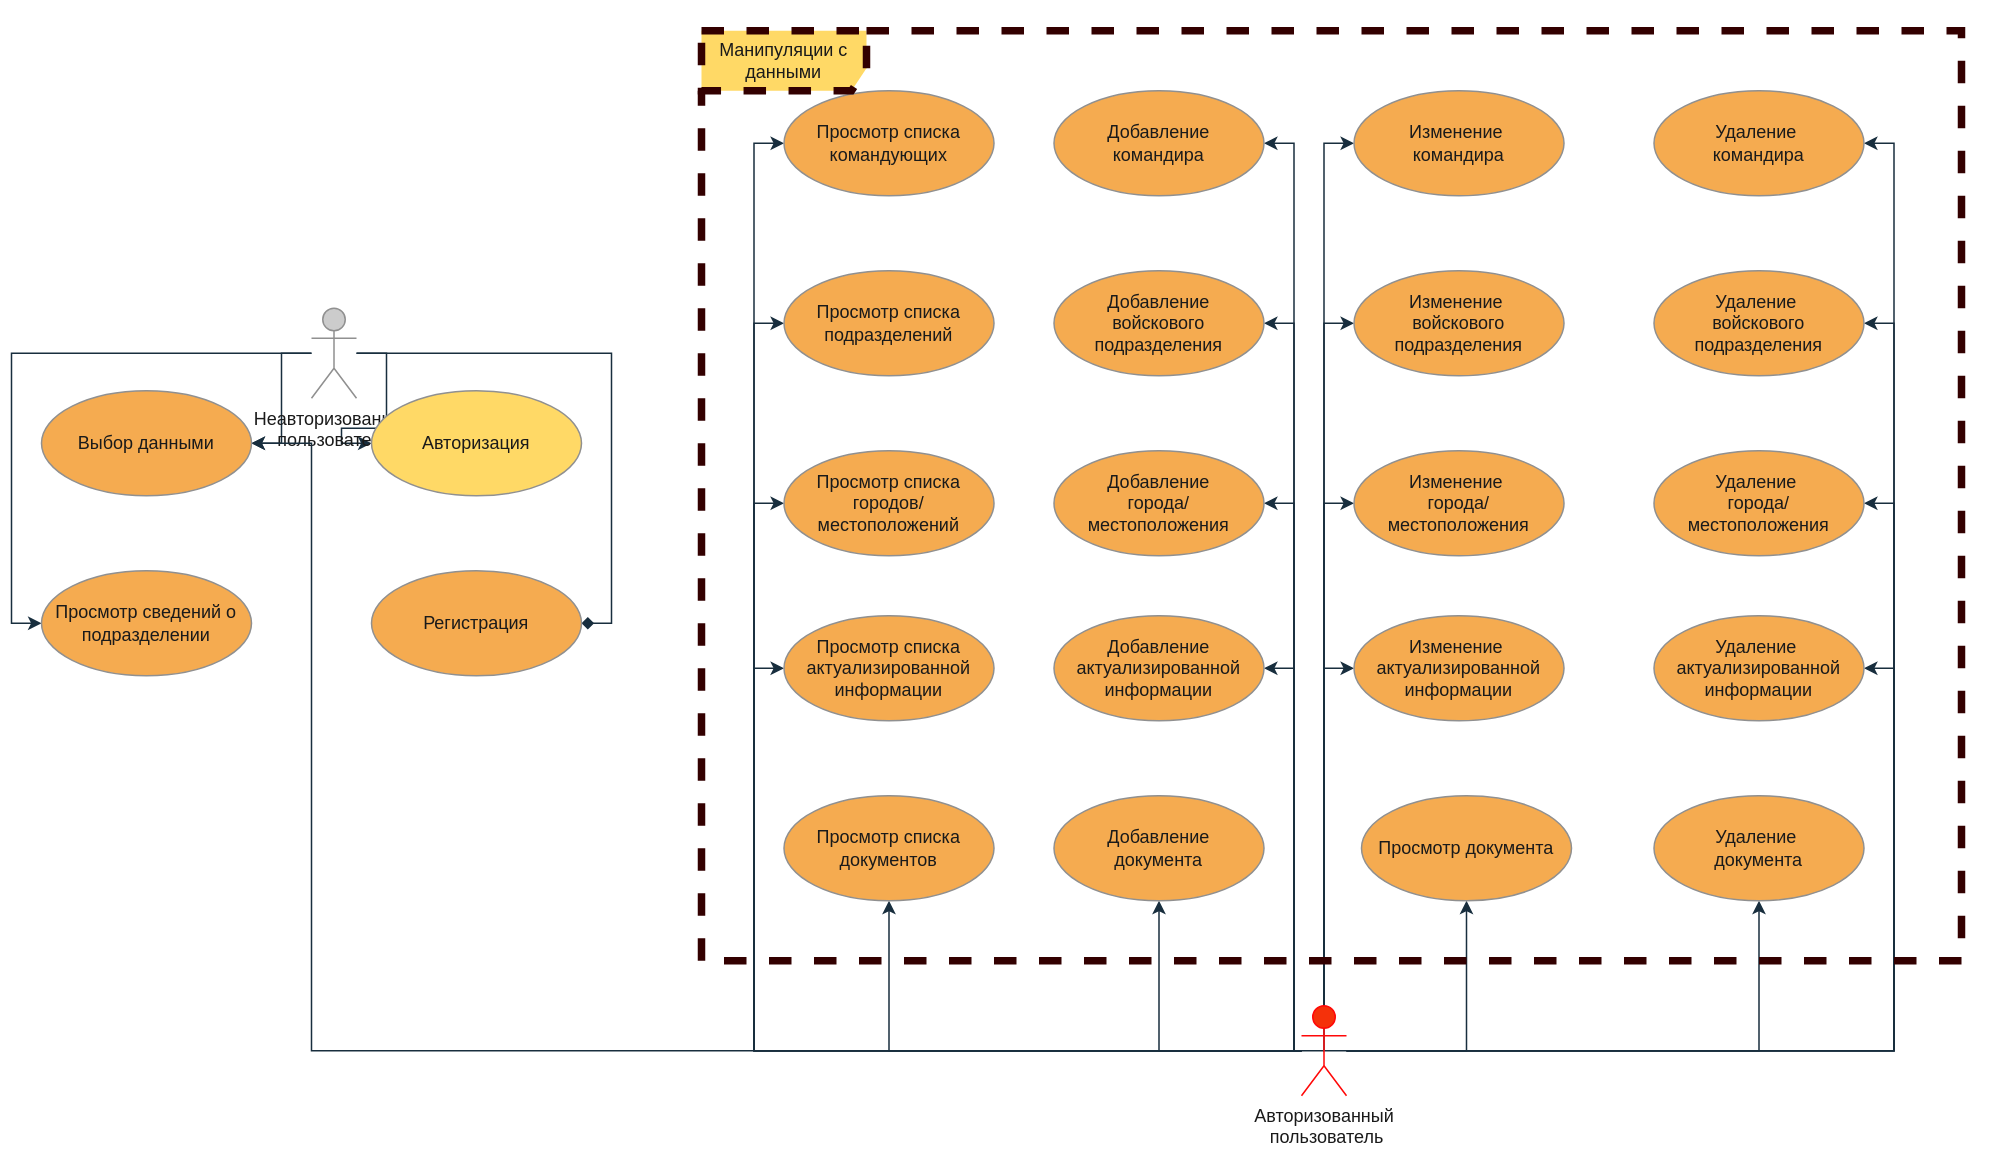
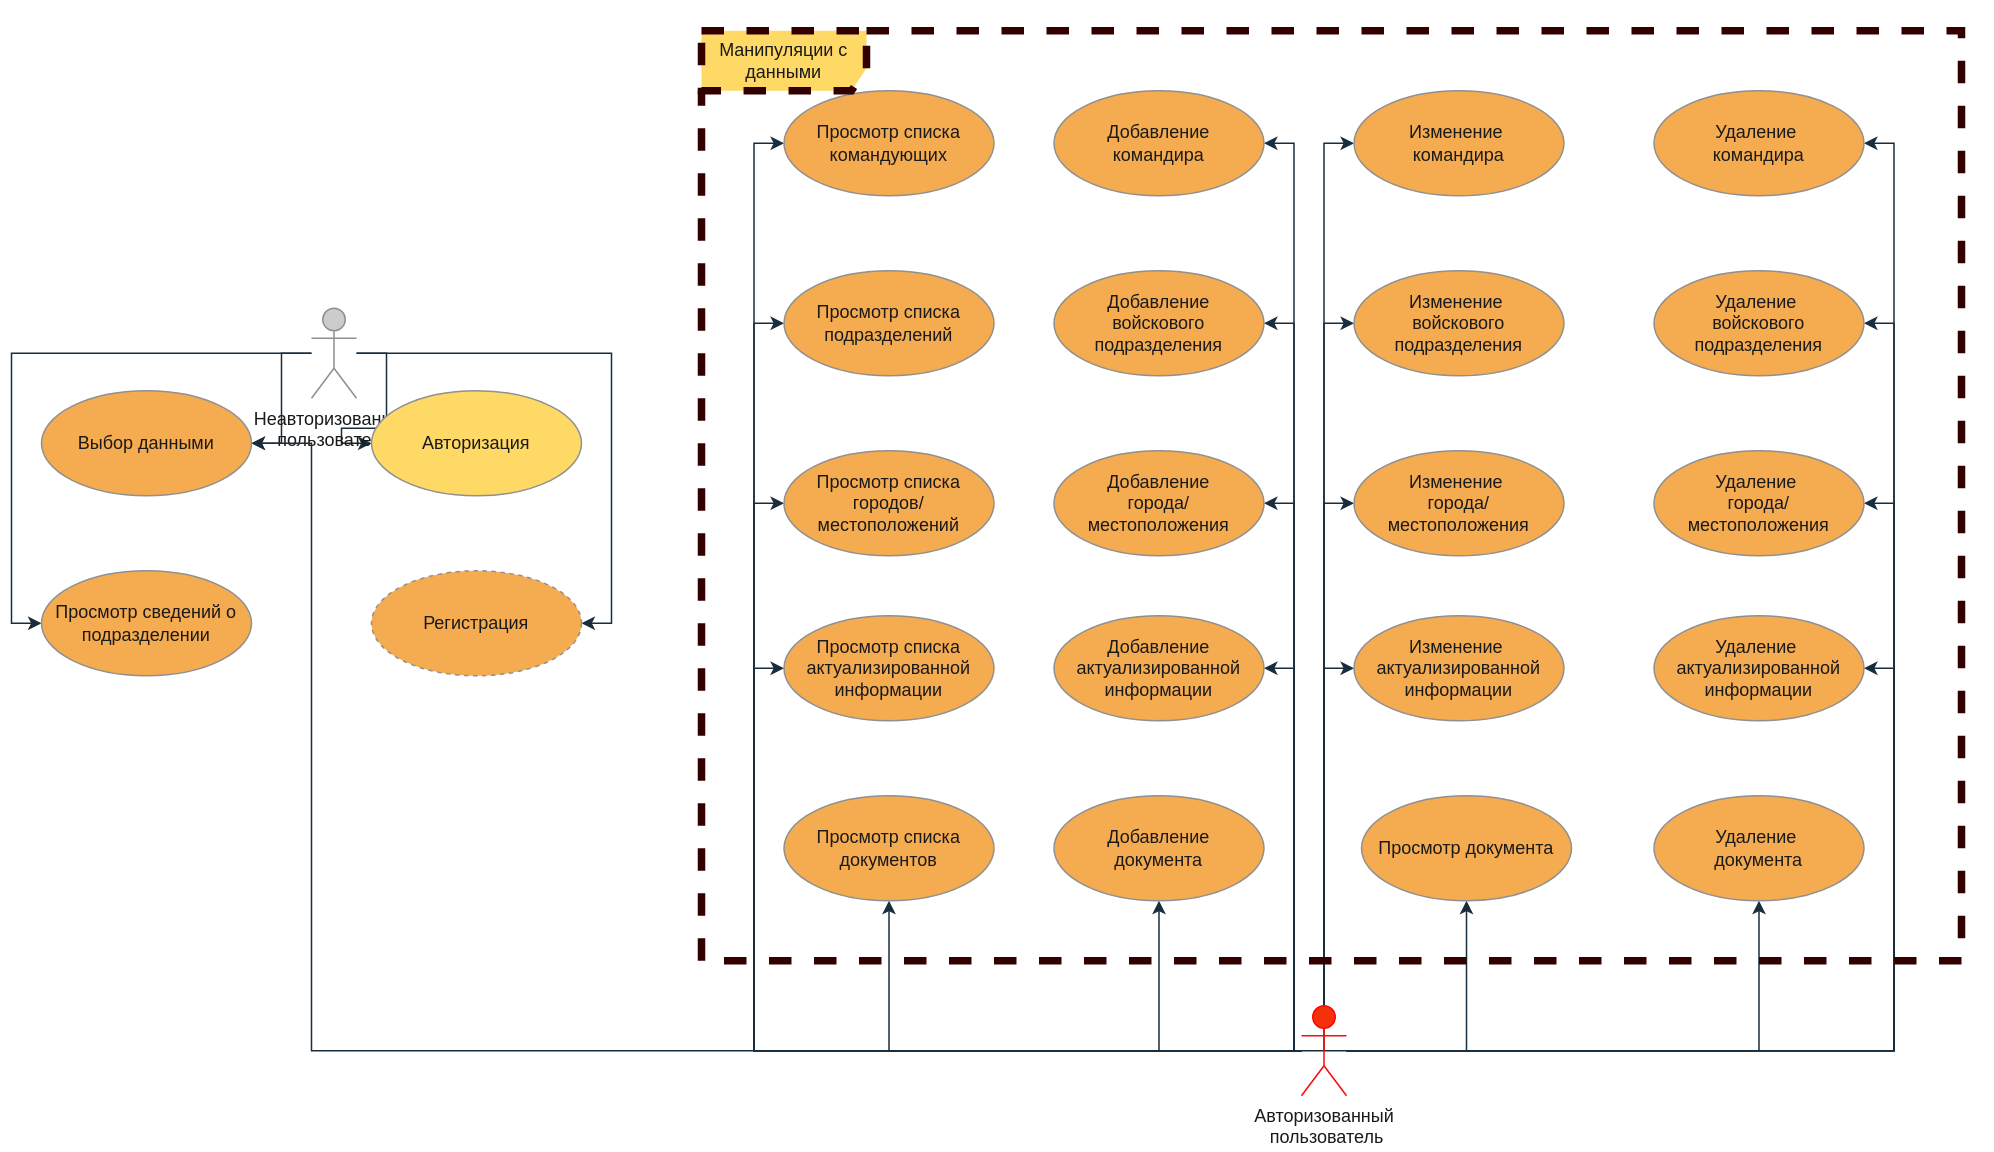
node "Регистрация": style solid -> dashed
edge "Неавторизованный пользователь" -> "Регистрация": arrowhead diamond -> classic
